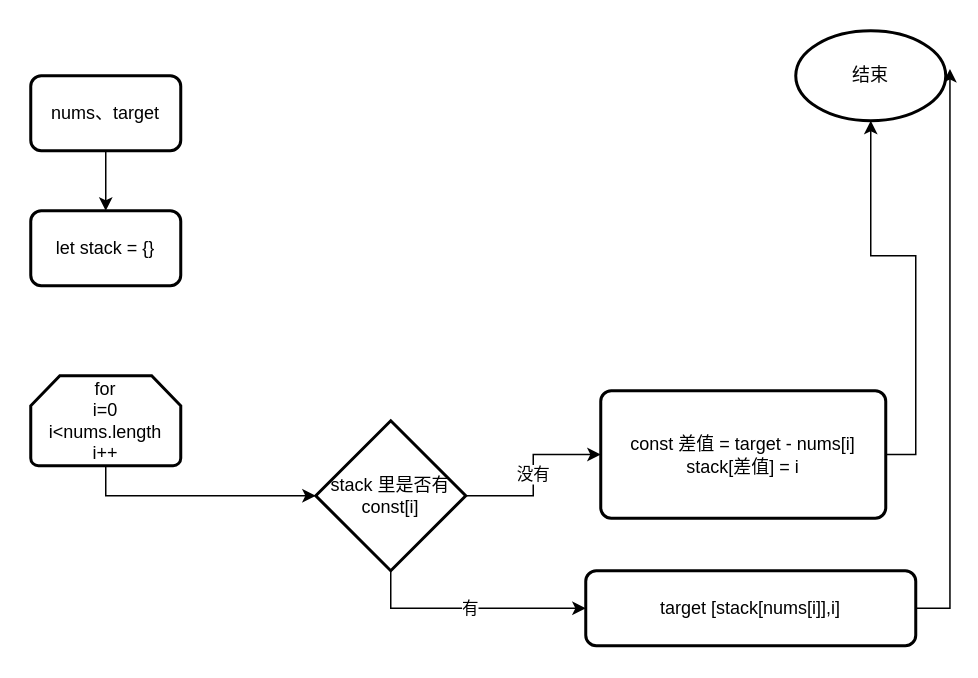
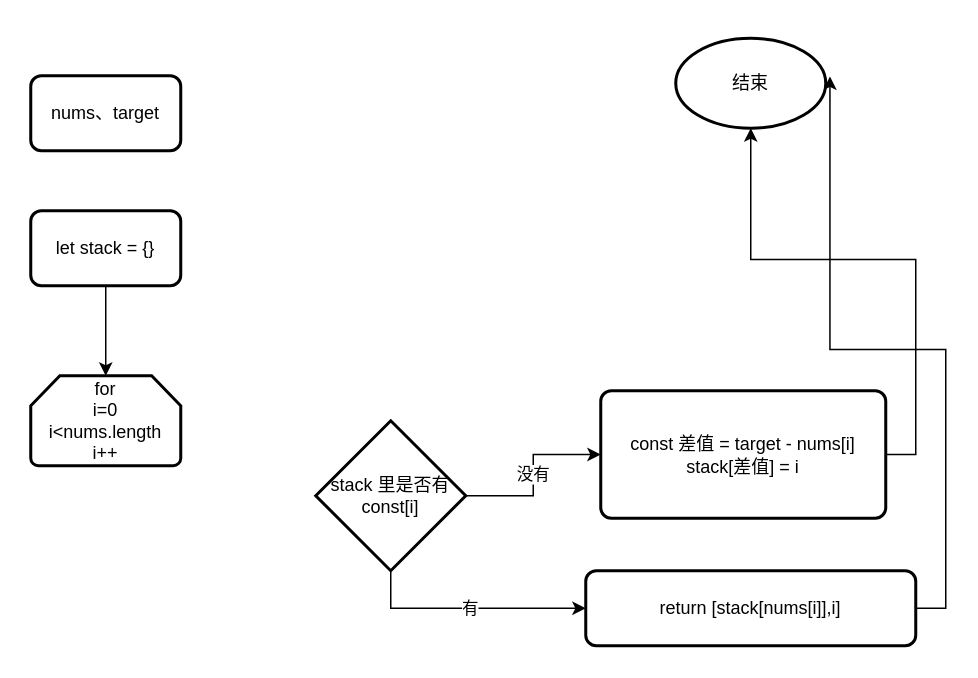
node "结束": moved (871, 76) -> (751, 83)
edge "nums、target" -> "let stack = {}": removed
edge "let stack = {}" -> "for i=0 i<nums.length i++": added
edge "for i=0 i<nums.length i++" -> "stack 里是否有 const[i]": removed
node "target [stack[nums[i]],i]": label "target [stack[nums[i]],i]" -> "return [stack[nums[i]],i]"
